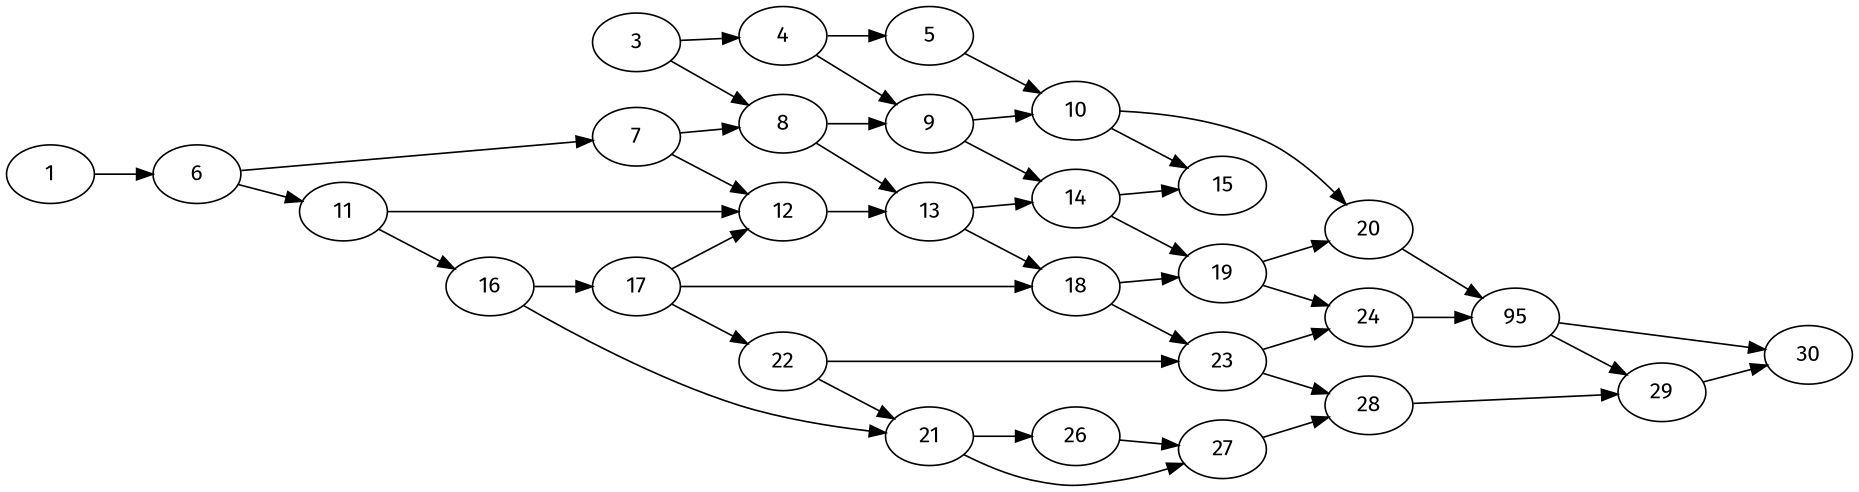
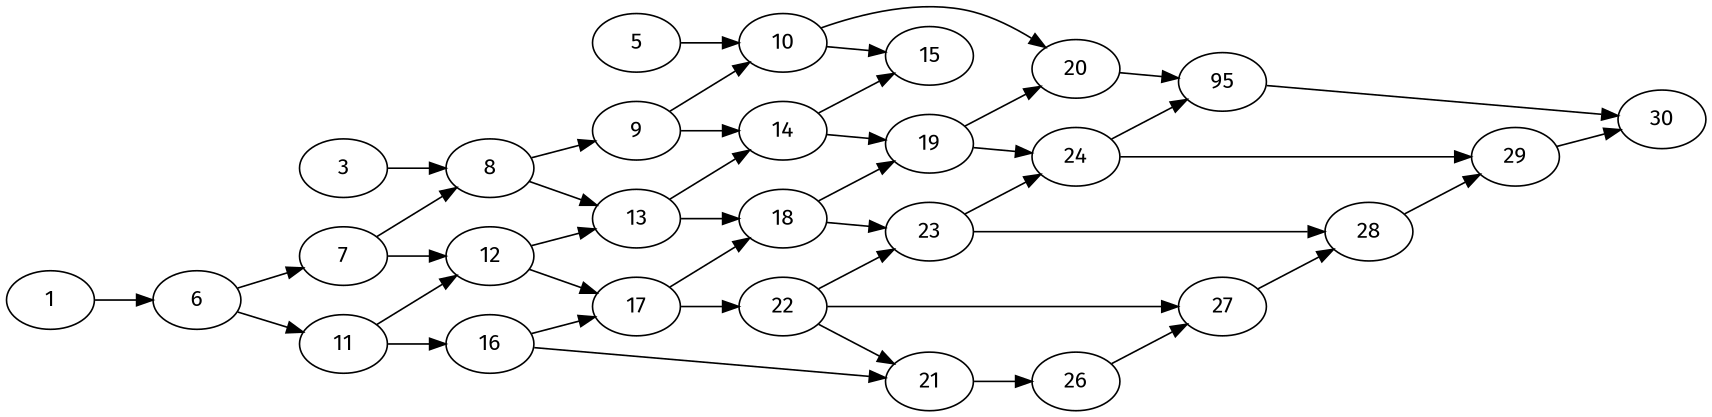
node "4": removed
edge "17" -> "12": reversed
edge "95" -> "29": now "24" -> "29"
edge "21" -> "27": now "22" -> "27"
